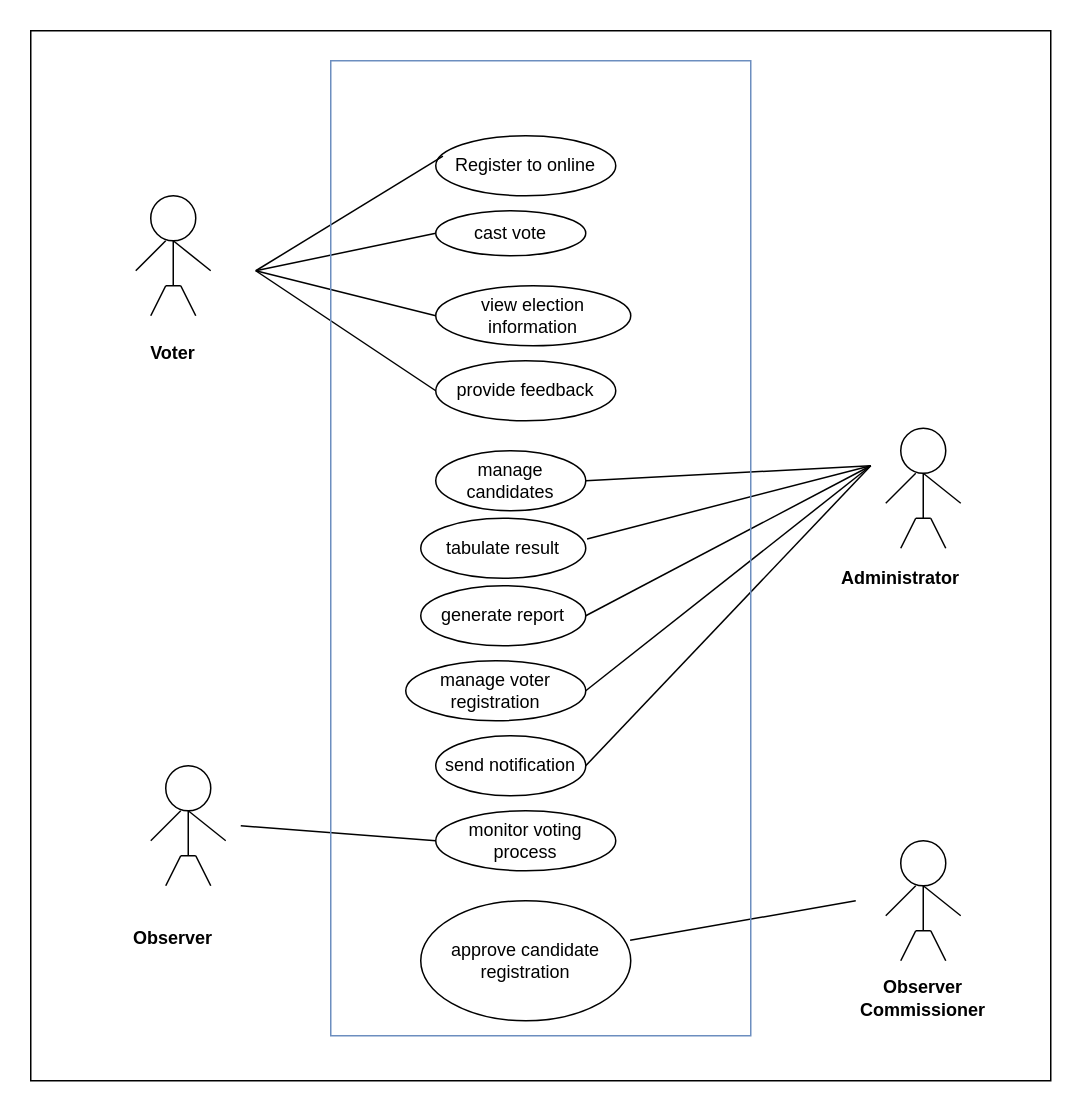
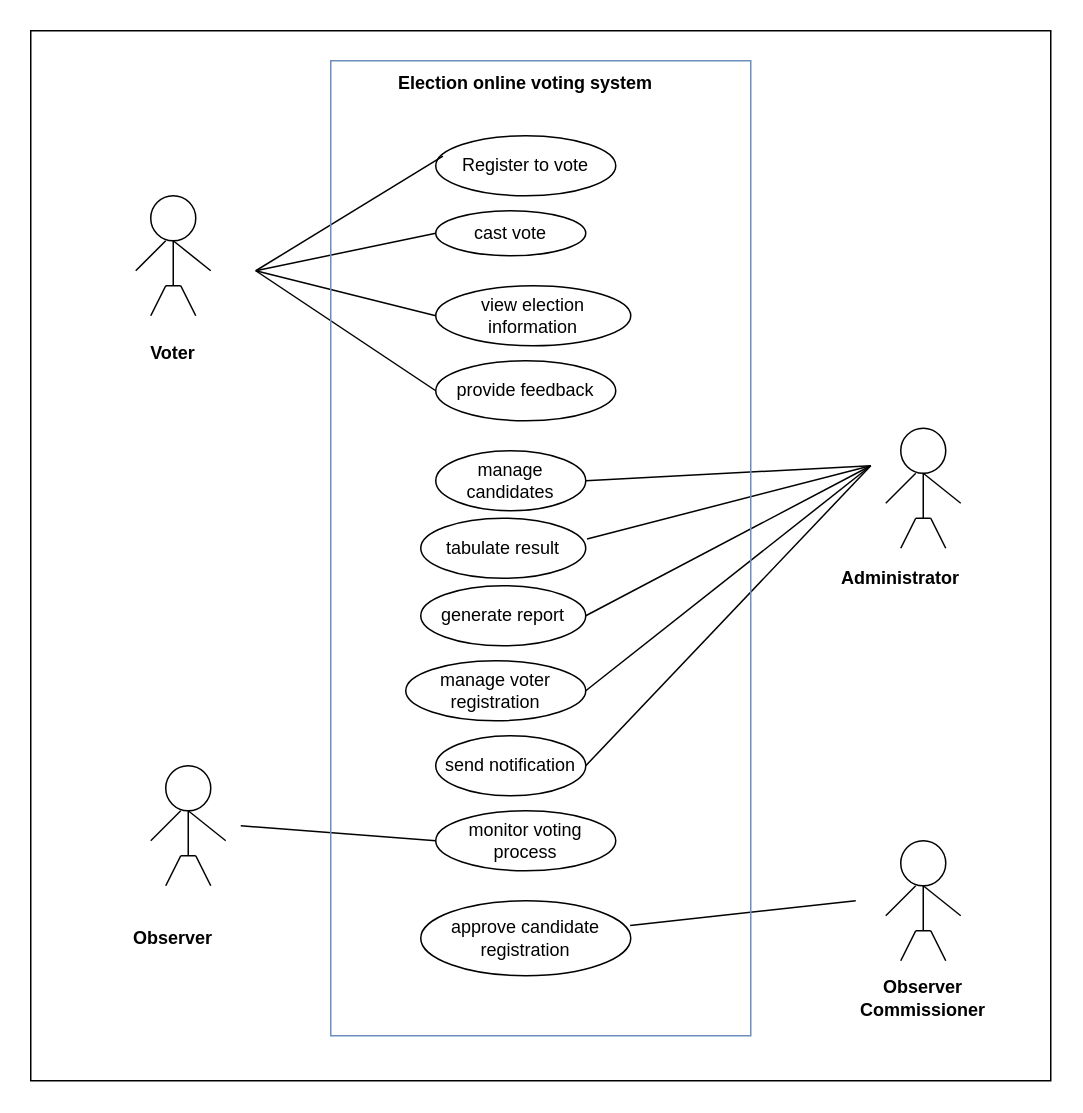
node "Election online voting system": added
node "Register to online": label "Register to online" -> "Register to vote"
node "approve candidate registration": size 210x120 -> 210x75
